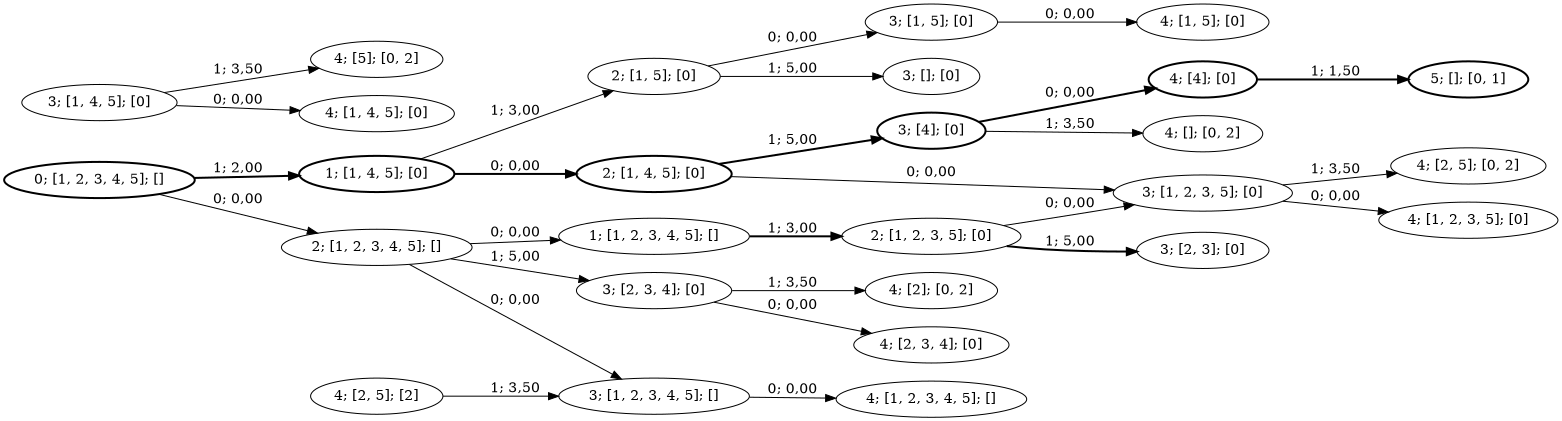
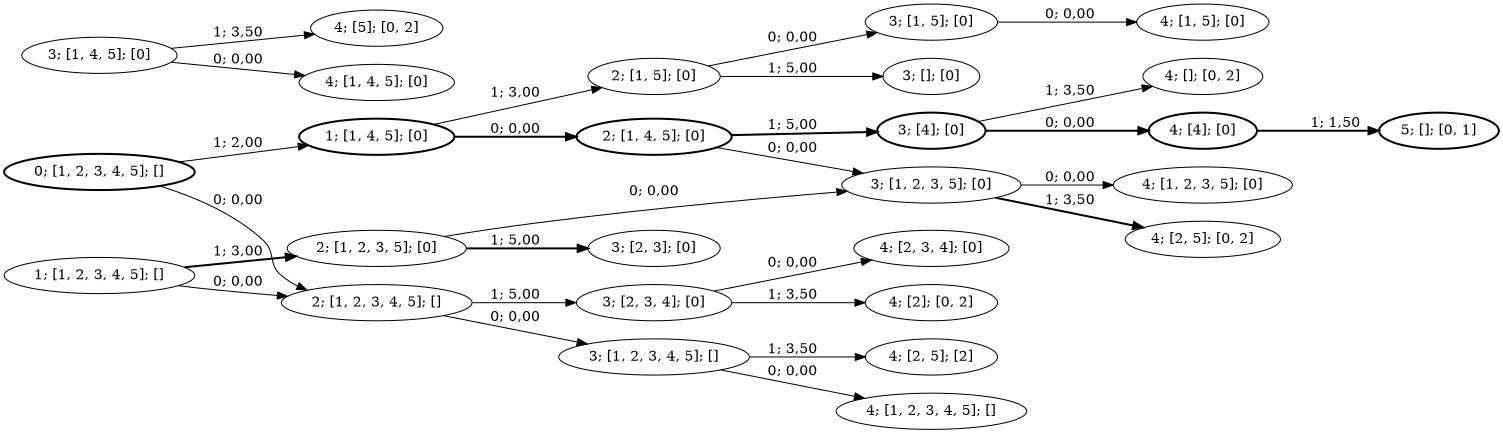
edge "0; [1, 2, 3, 4, 5]; []" -> "1; [1, 4, 5]; [0]": style bold -> solid
edge "3; [1, 2, 3, 5]; [0]" -> "4; [2, 5]; [0, 2]": style solid -> bold
edge "2; [1, 2, 3, 4, 5]; []" -> "1; [1, 2, 3, 4, 5]; []": reversed
edge "4; [2, 5]; [2]" -> "3; [1, 2, 3, 4, 5]; []": reversed
